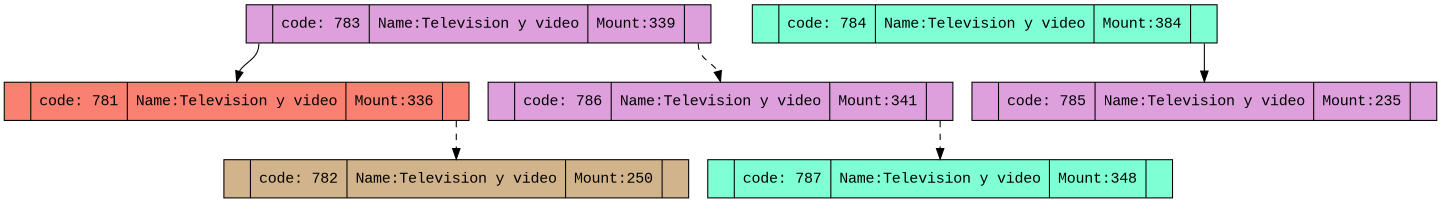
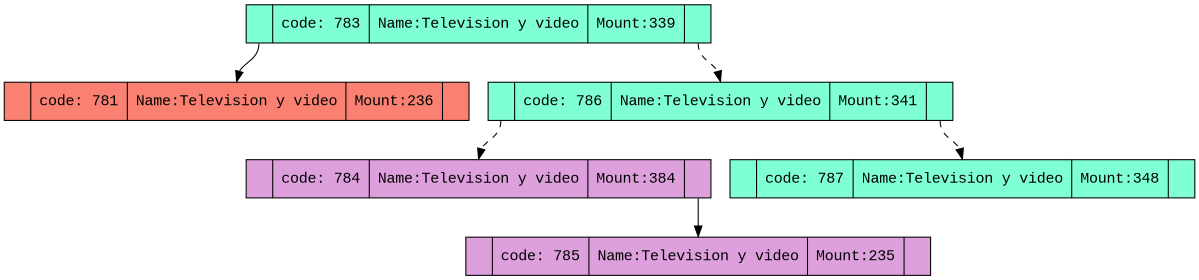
node "code: 783": fillcolor plum -> aquamarine
node "code: 784": fillcolor aquamarine -> plum
node "code: 781": text "Mount:336" -> "Mount:236"
node "code: 786": fillcolor plum -> aquamarine
edge "code: 786" -> "code: 784": added
node "code: 782": removed
